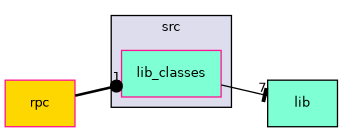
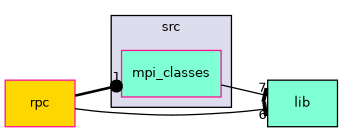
node "lib_classes": label "lib_classes" -> "mpi_classes"
edge "rpc" -> "lib": added
